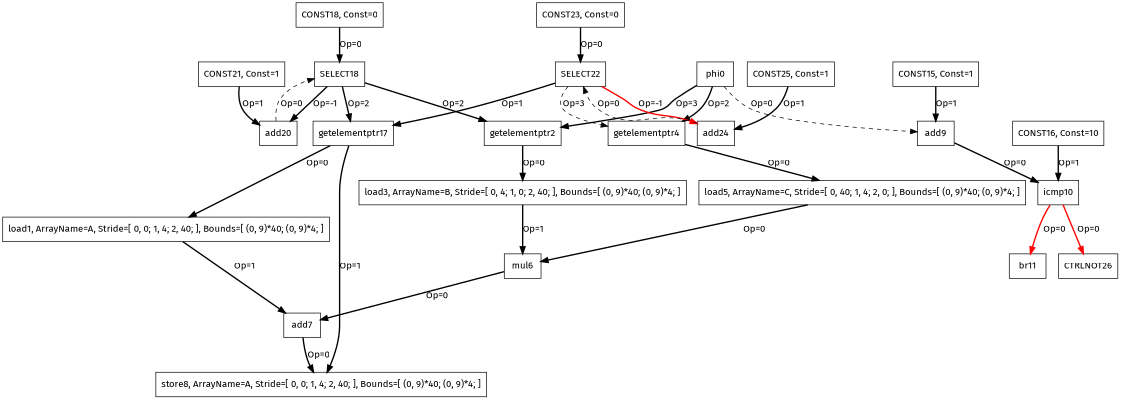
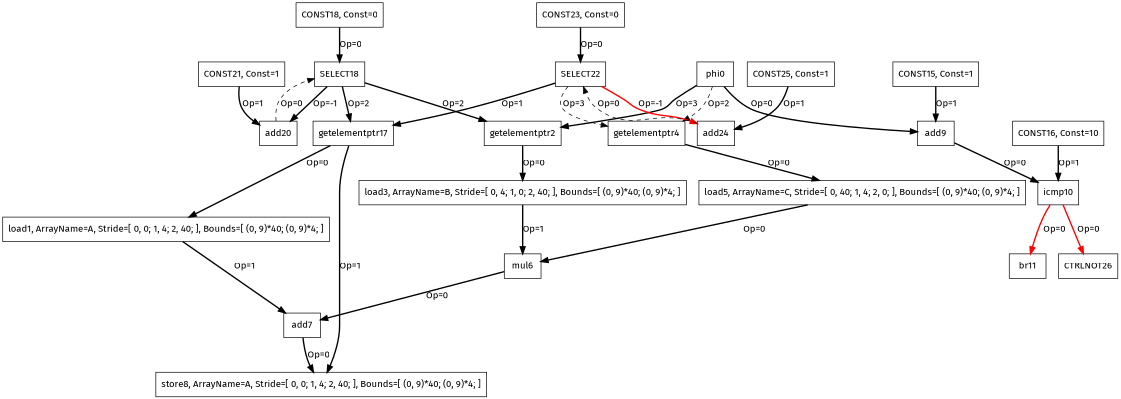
edge "phi0" -> "getelementptr4": style bold -> dashed
edge "phi0" -> "add9": style dashed -> bold
